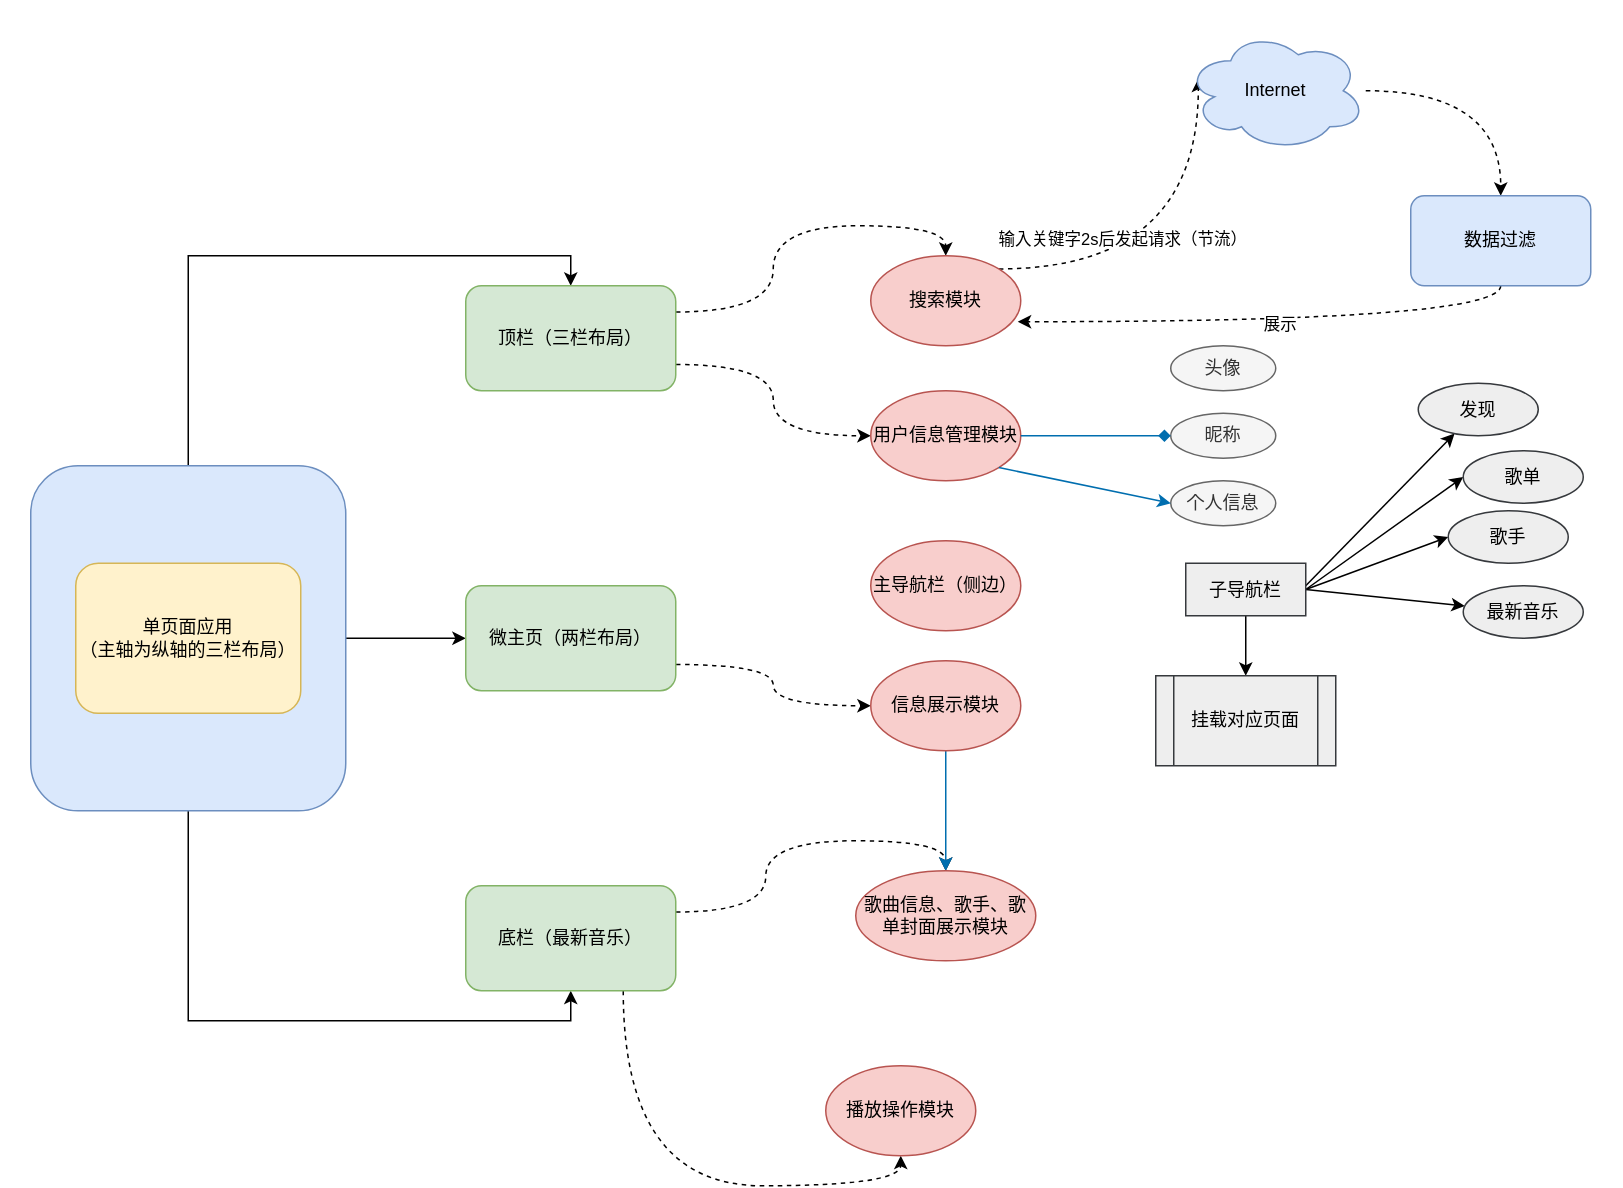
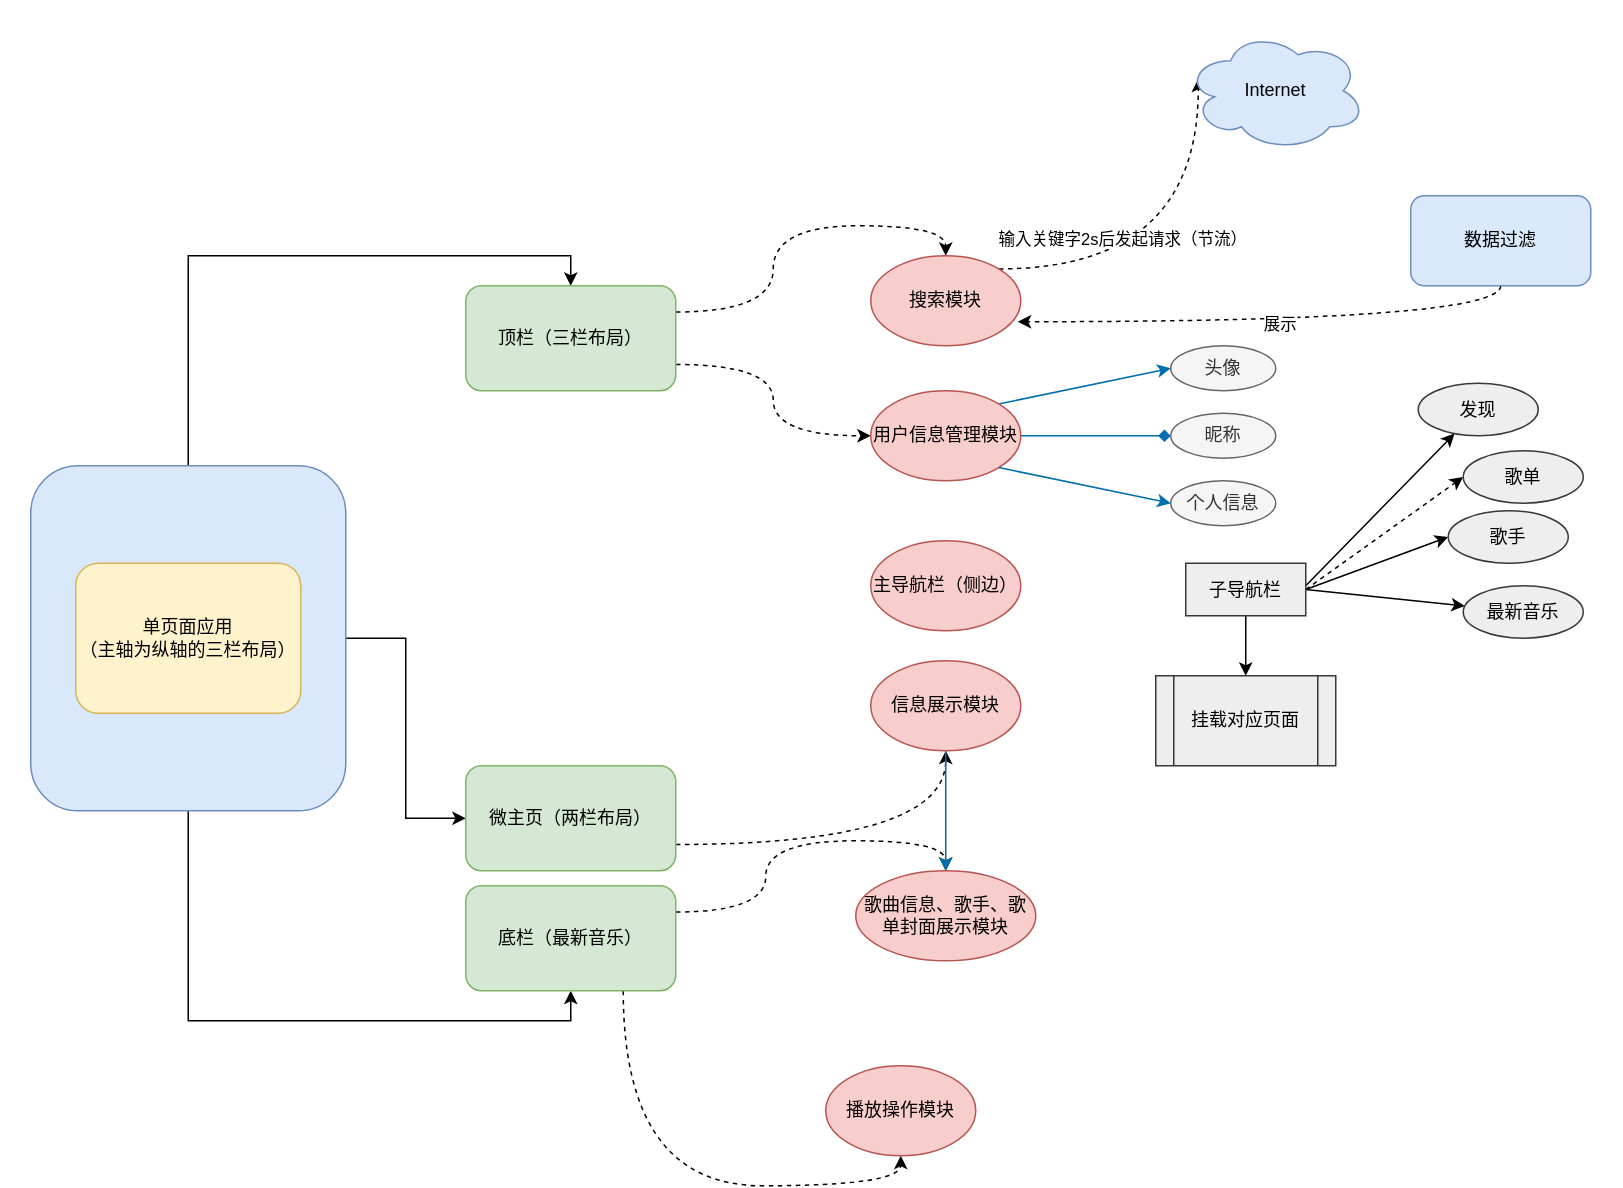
edge "Internet" -> "数据过滤": removed
edge "用户信息管理模块" -> "头像": added
edge "子导航栏" -> "歌单": style solid -> dashed
node "微主页（两栏布局）": moved (571, 638) -> (571, 818)
